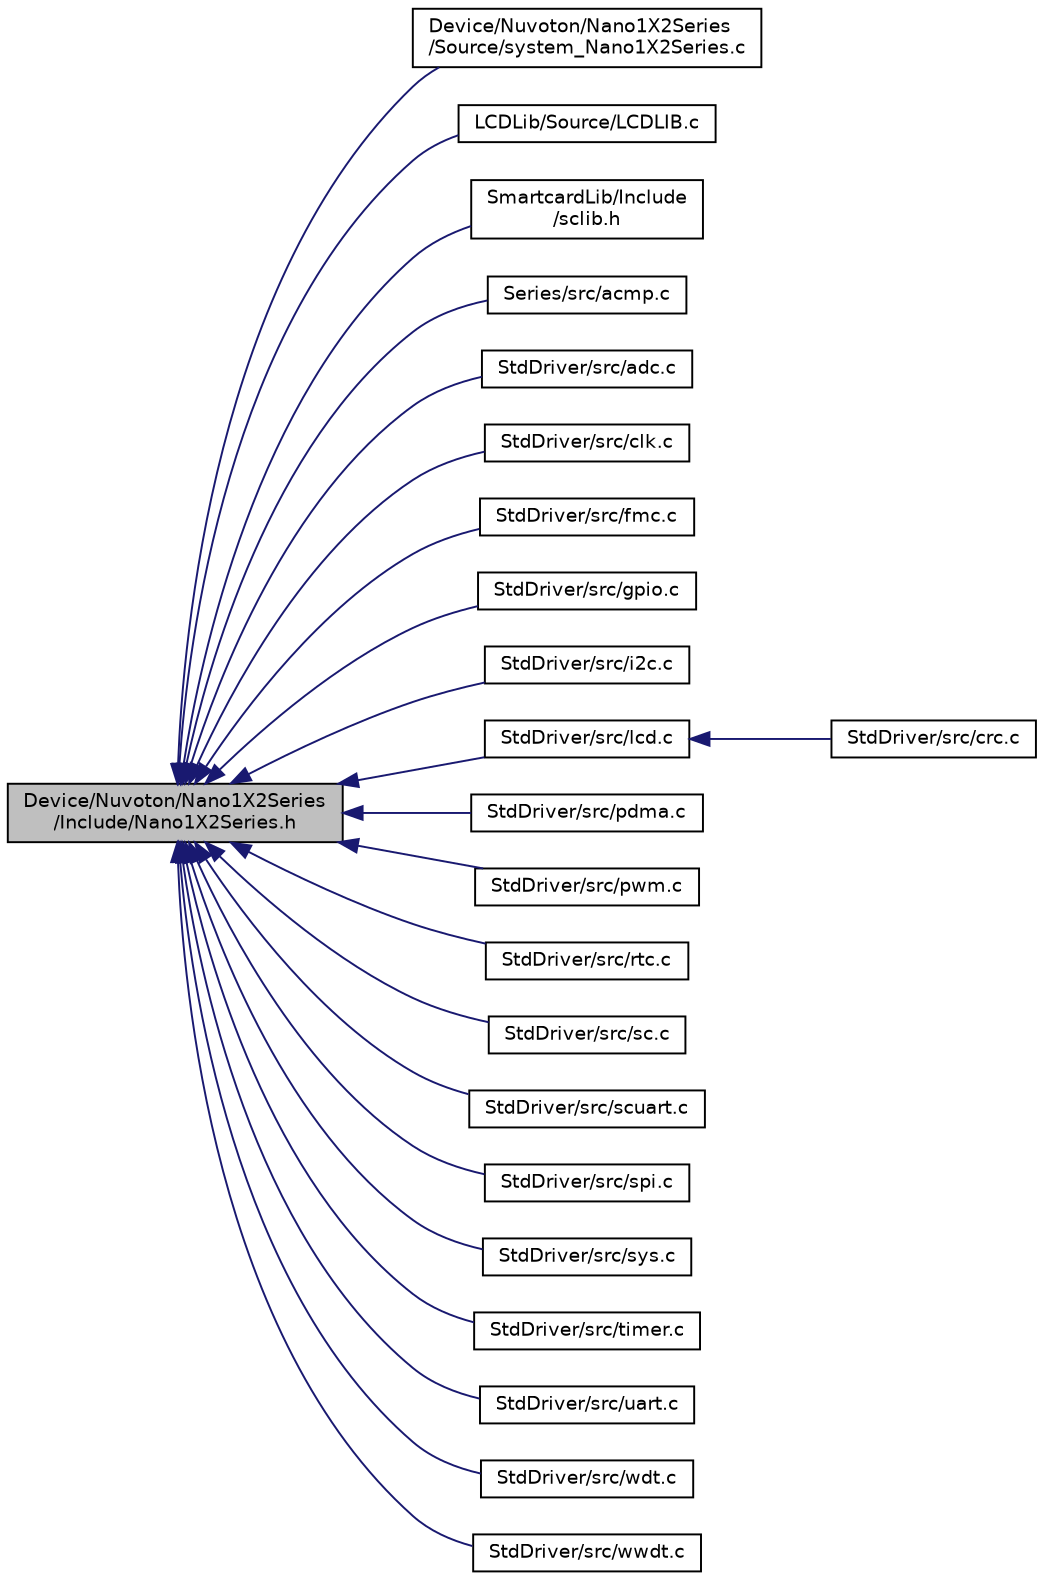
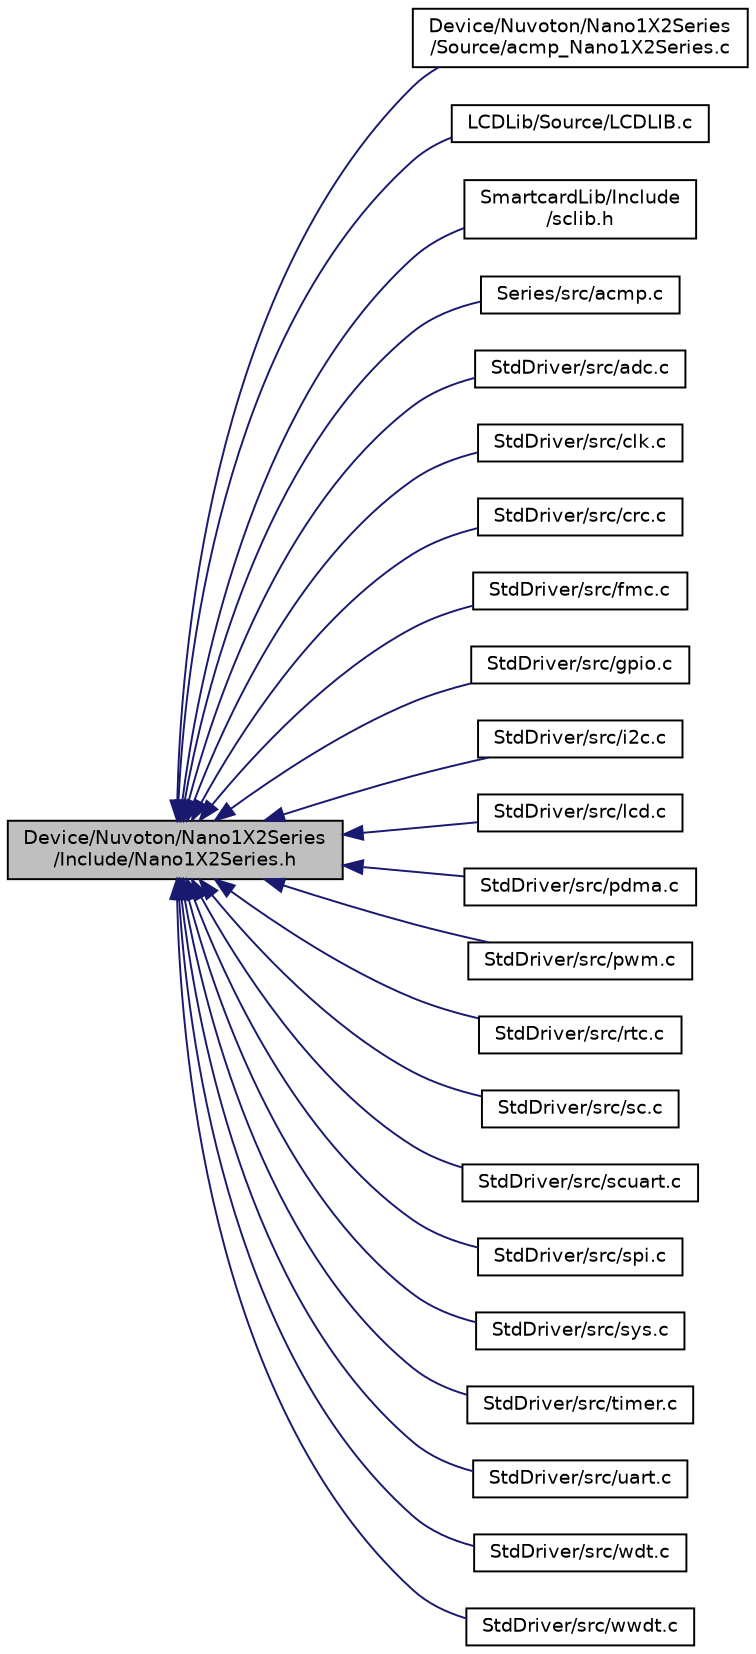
node "Device/Nuvoton/Nano1X2Series /Source/system_Nano1X2Series.c": label "Device/Nuvoton/Nano1X2Series /Source/system_Nano1X2Series.c" -> "Device/Nuvoton/Nano1X2Series /Source/acmp_Nano1X2Series.c"
edge "StdDriver/src/crc.c" -> "StdDriver/src/lcd.c": now "StdDriver/src/crc.c" -> "Device/Nuvoton/Nano1X2Series /Include/Nano1X2Series.h"
